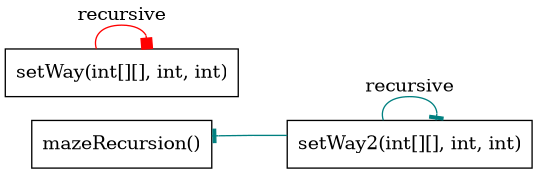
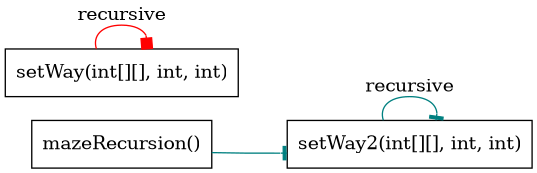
edge "setWay2(int[][], int, int)" -> "mazeRecursion()": reversed
